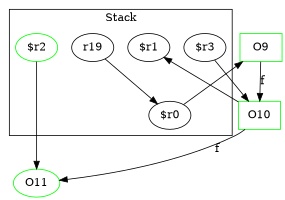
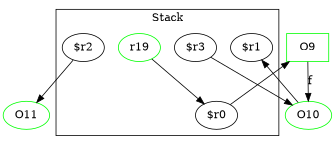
node "$r2": color green -> black
node "r19": color black -> green
node "O10": shape box -> ellipse
edge "O10" -> "O11": removed, label "f"
